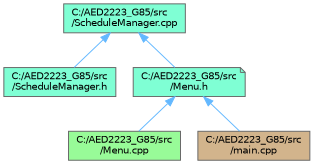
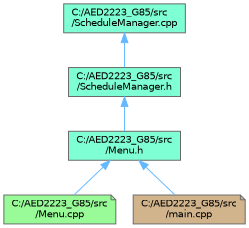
edge "C:/AED2223_G85/src /Menu.h" -> "C:/AED2223_G85/src /ScheduleManager.cpp": now "C:/AED2223_G85/src /Menu.h" -> "C:/AED2223_G85/src /ScheduleManager.h"
node "C:/AED2223_G85/src /Menu.h": shape note -> box
node "C:/AED2223_G85/src /Menu.cpp": shape box -> note
node "C:/AED2223_G85/src /main.cpp": shape box -> note
